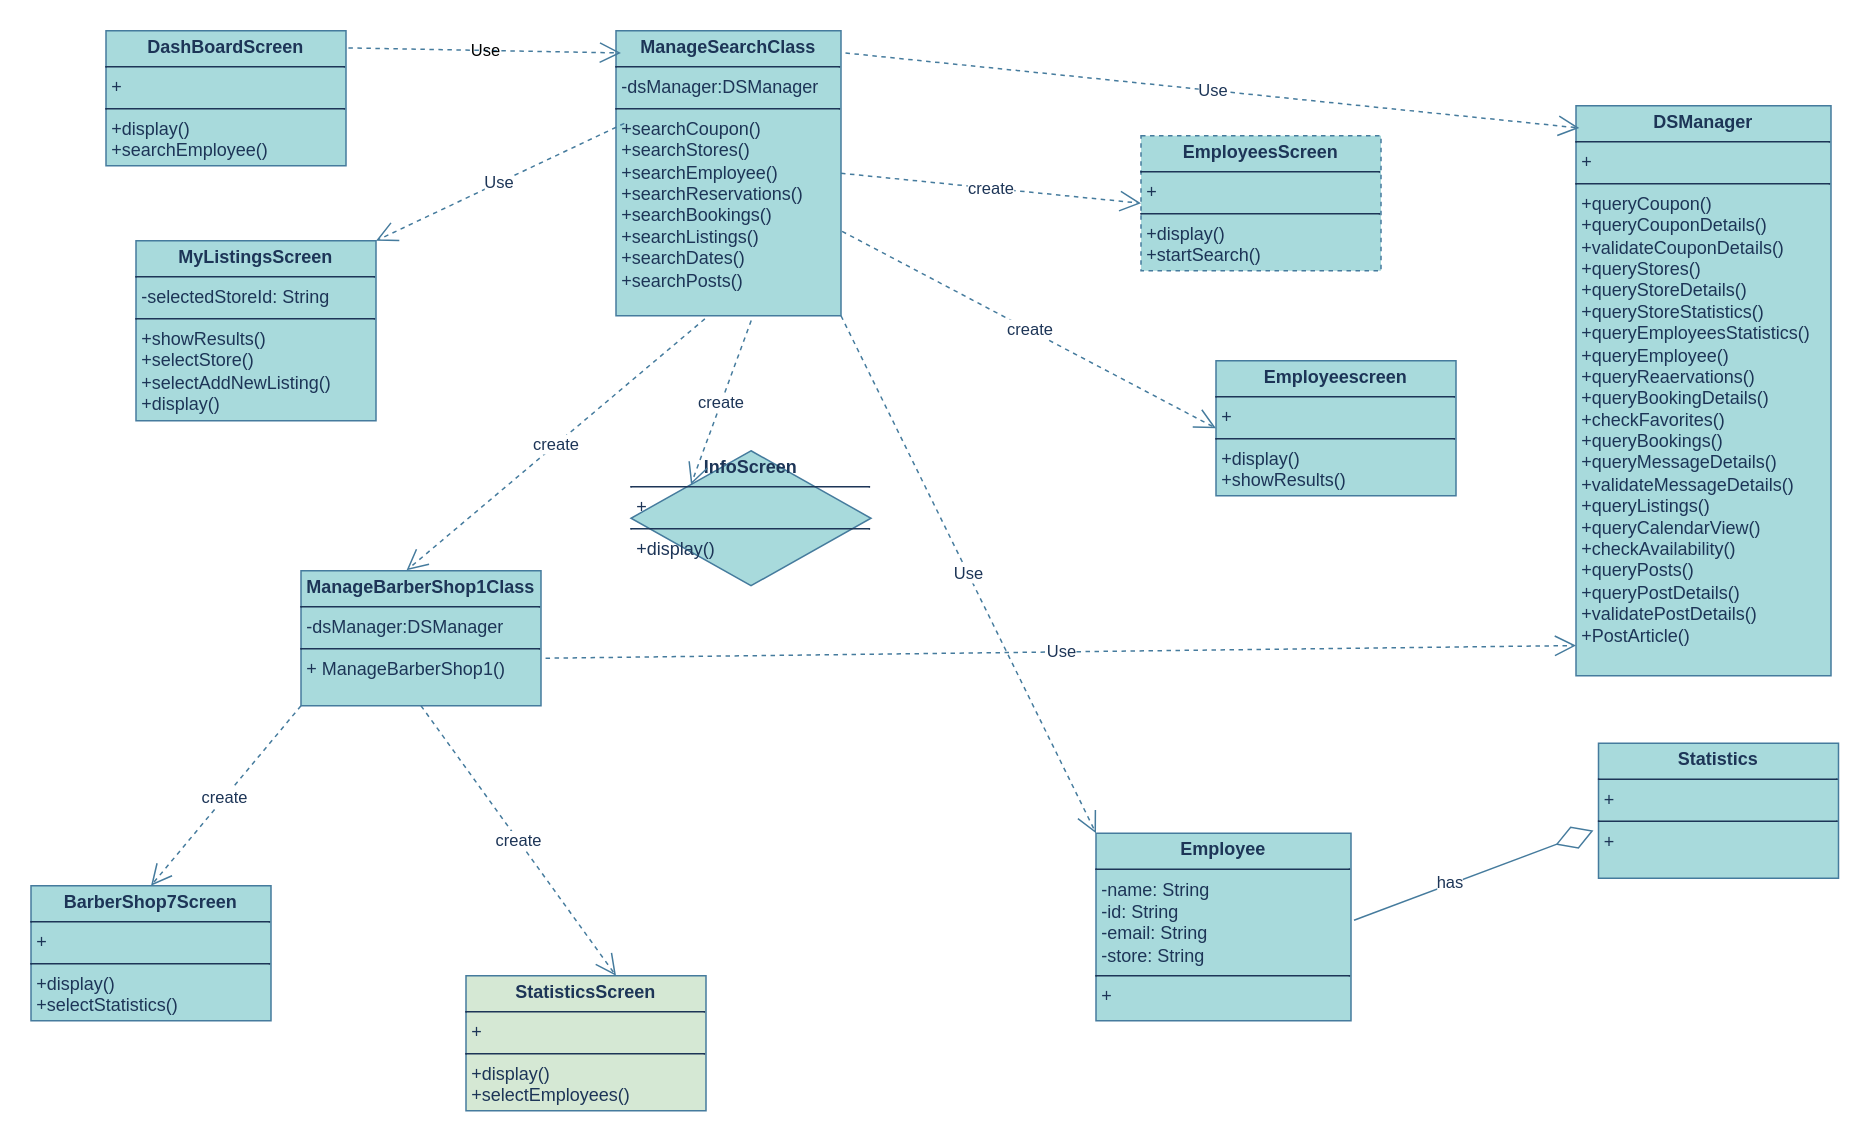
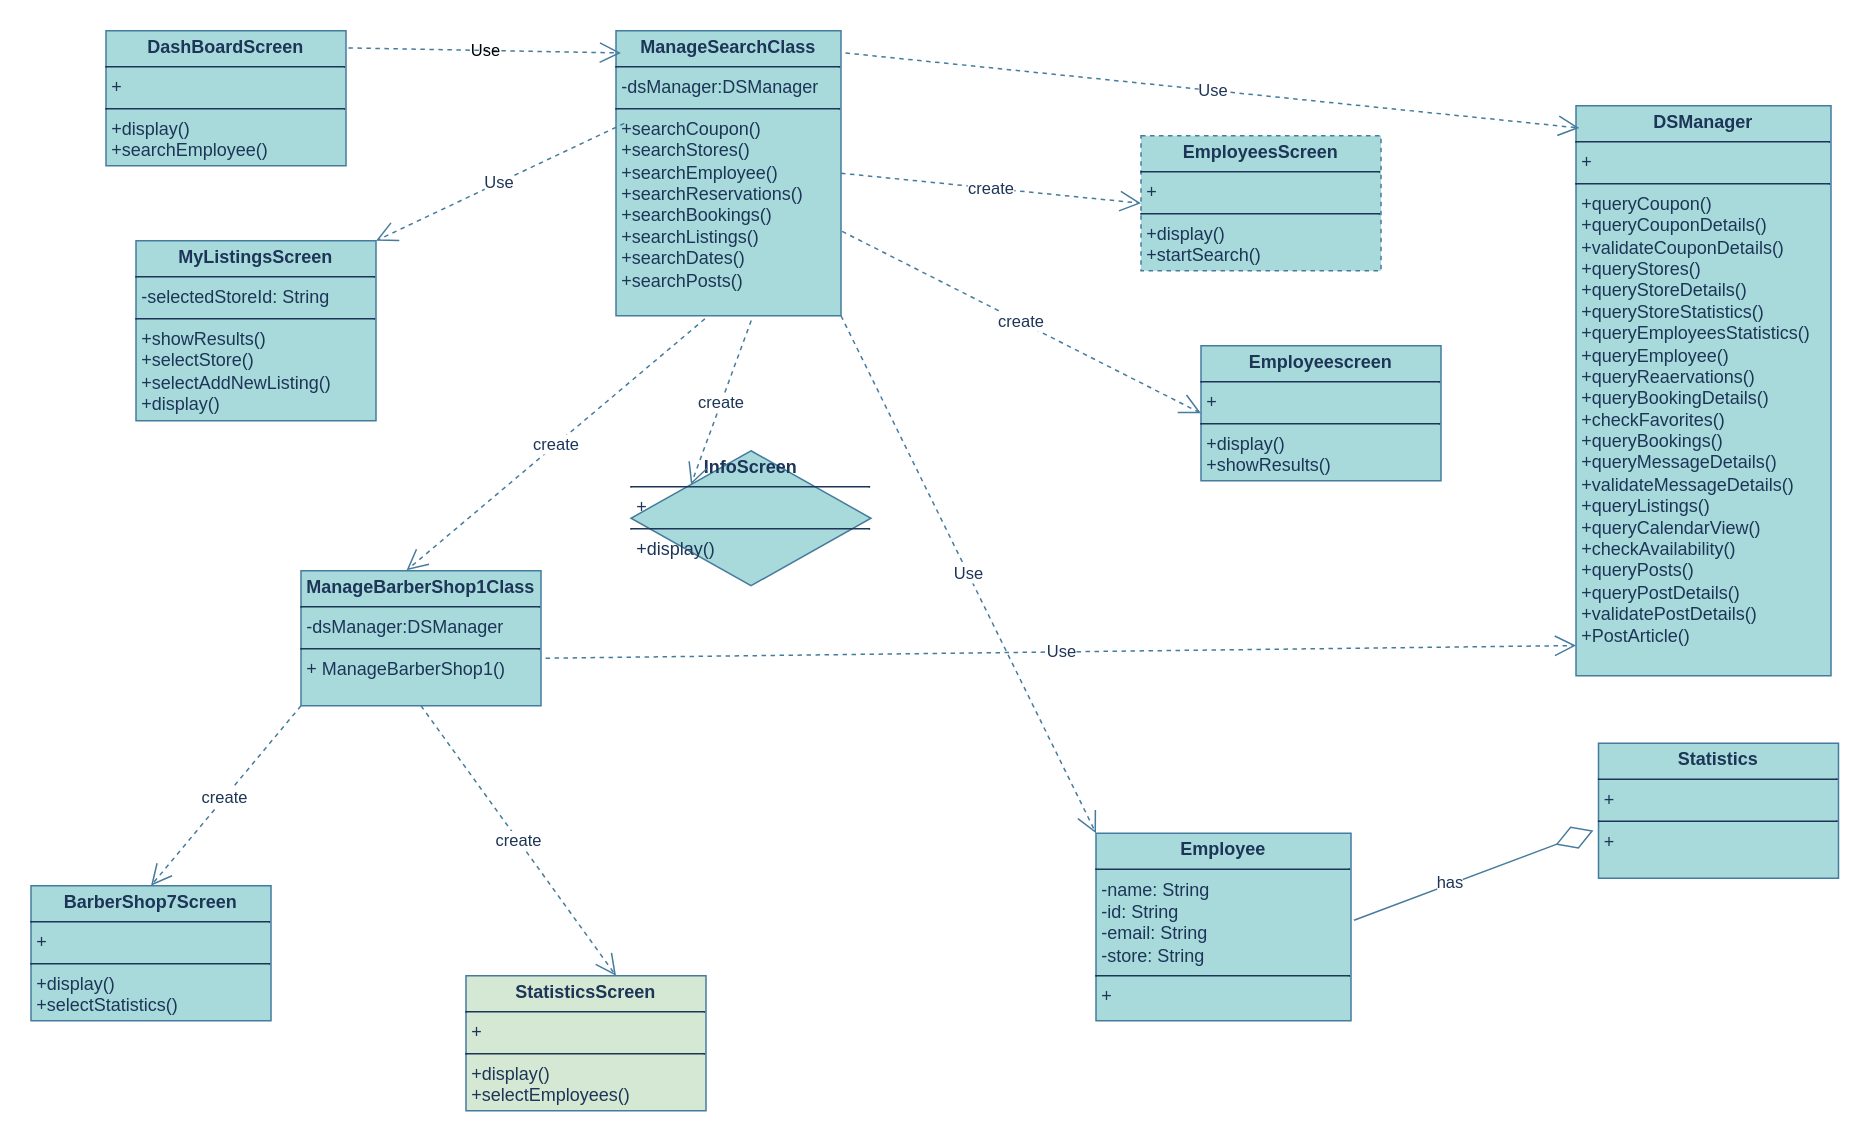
node "Employeescreen + +display() +showResults()": moved (1336, 428) -> (1321, 413)
